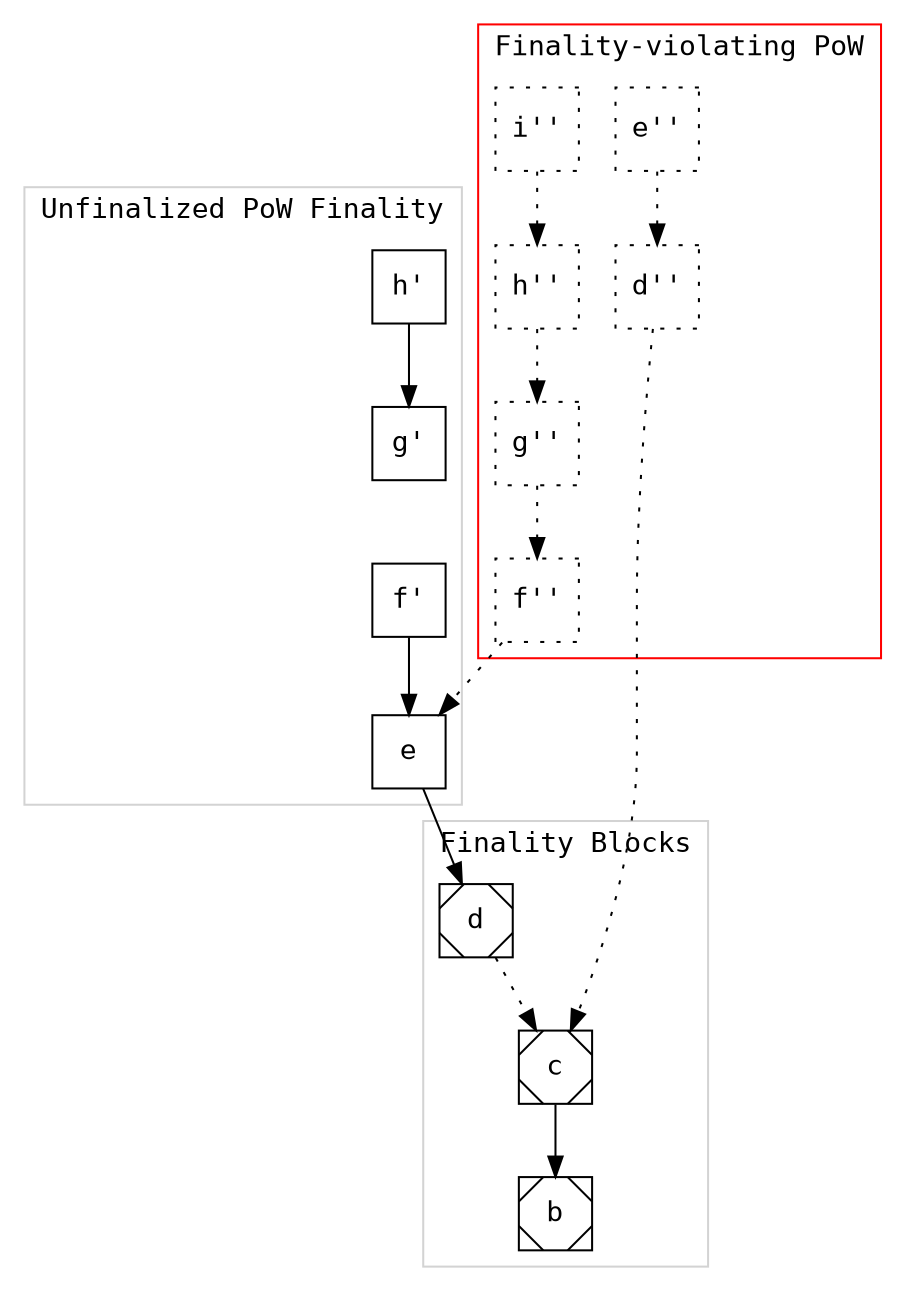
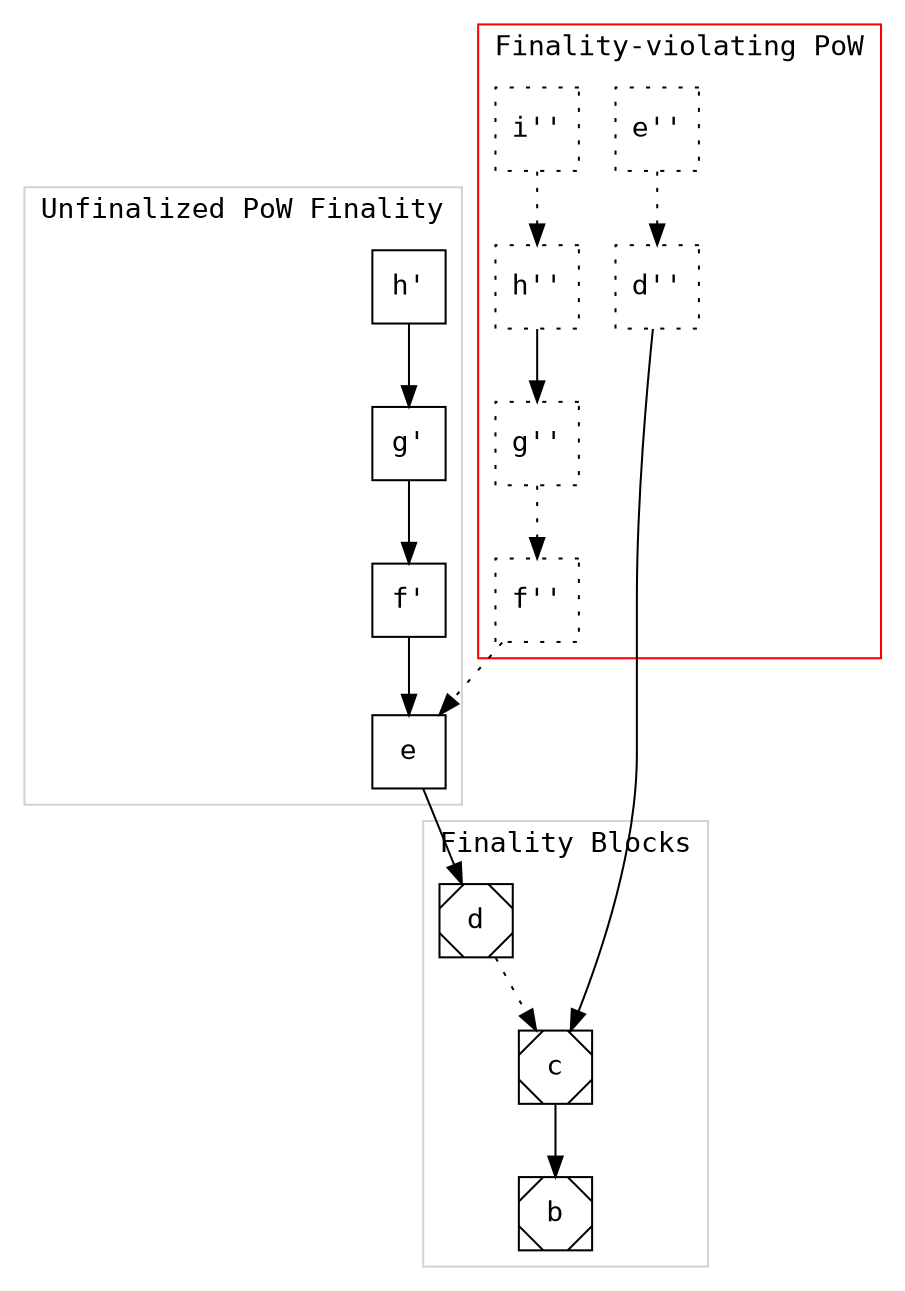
edge "h''" -> "g''": style dotted -> solid
edge "g'" -> "f'": added
edge "d''" -> "c": style dotted -> solid
